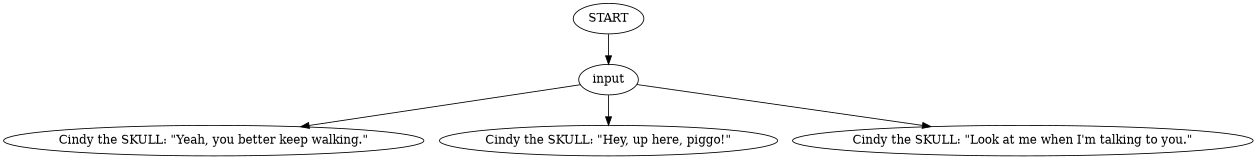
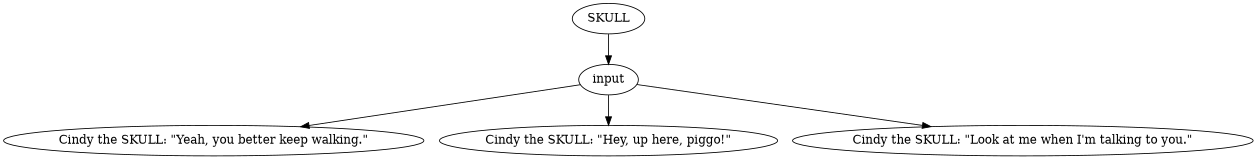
node "START": label "START" -> "SKULL"
